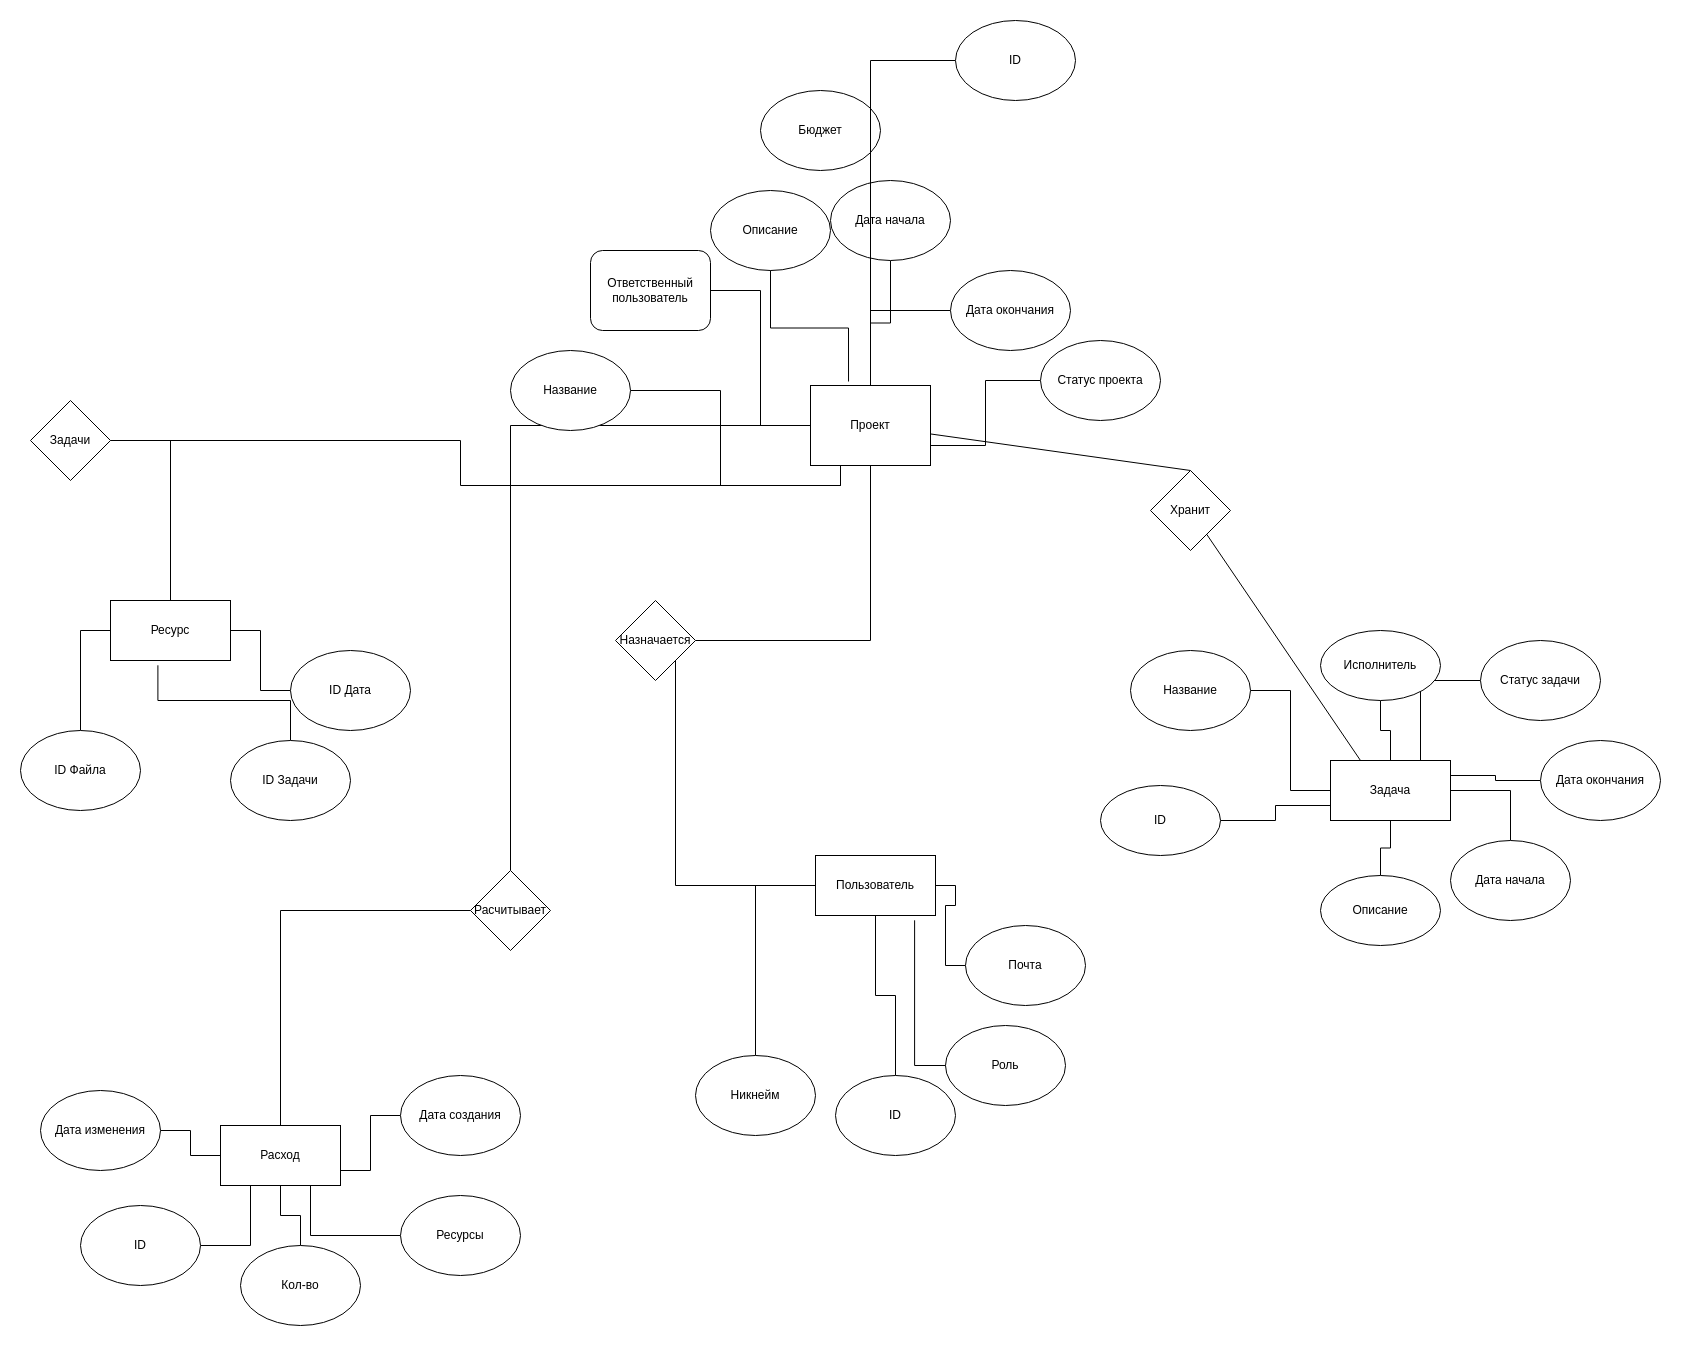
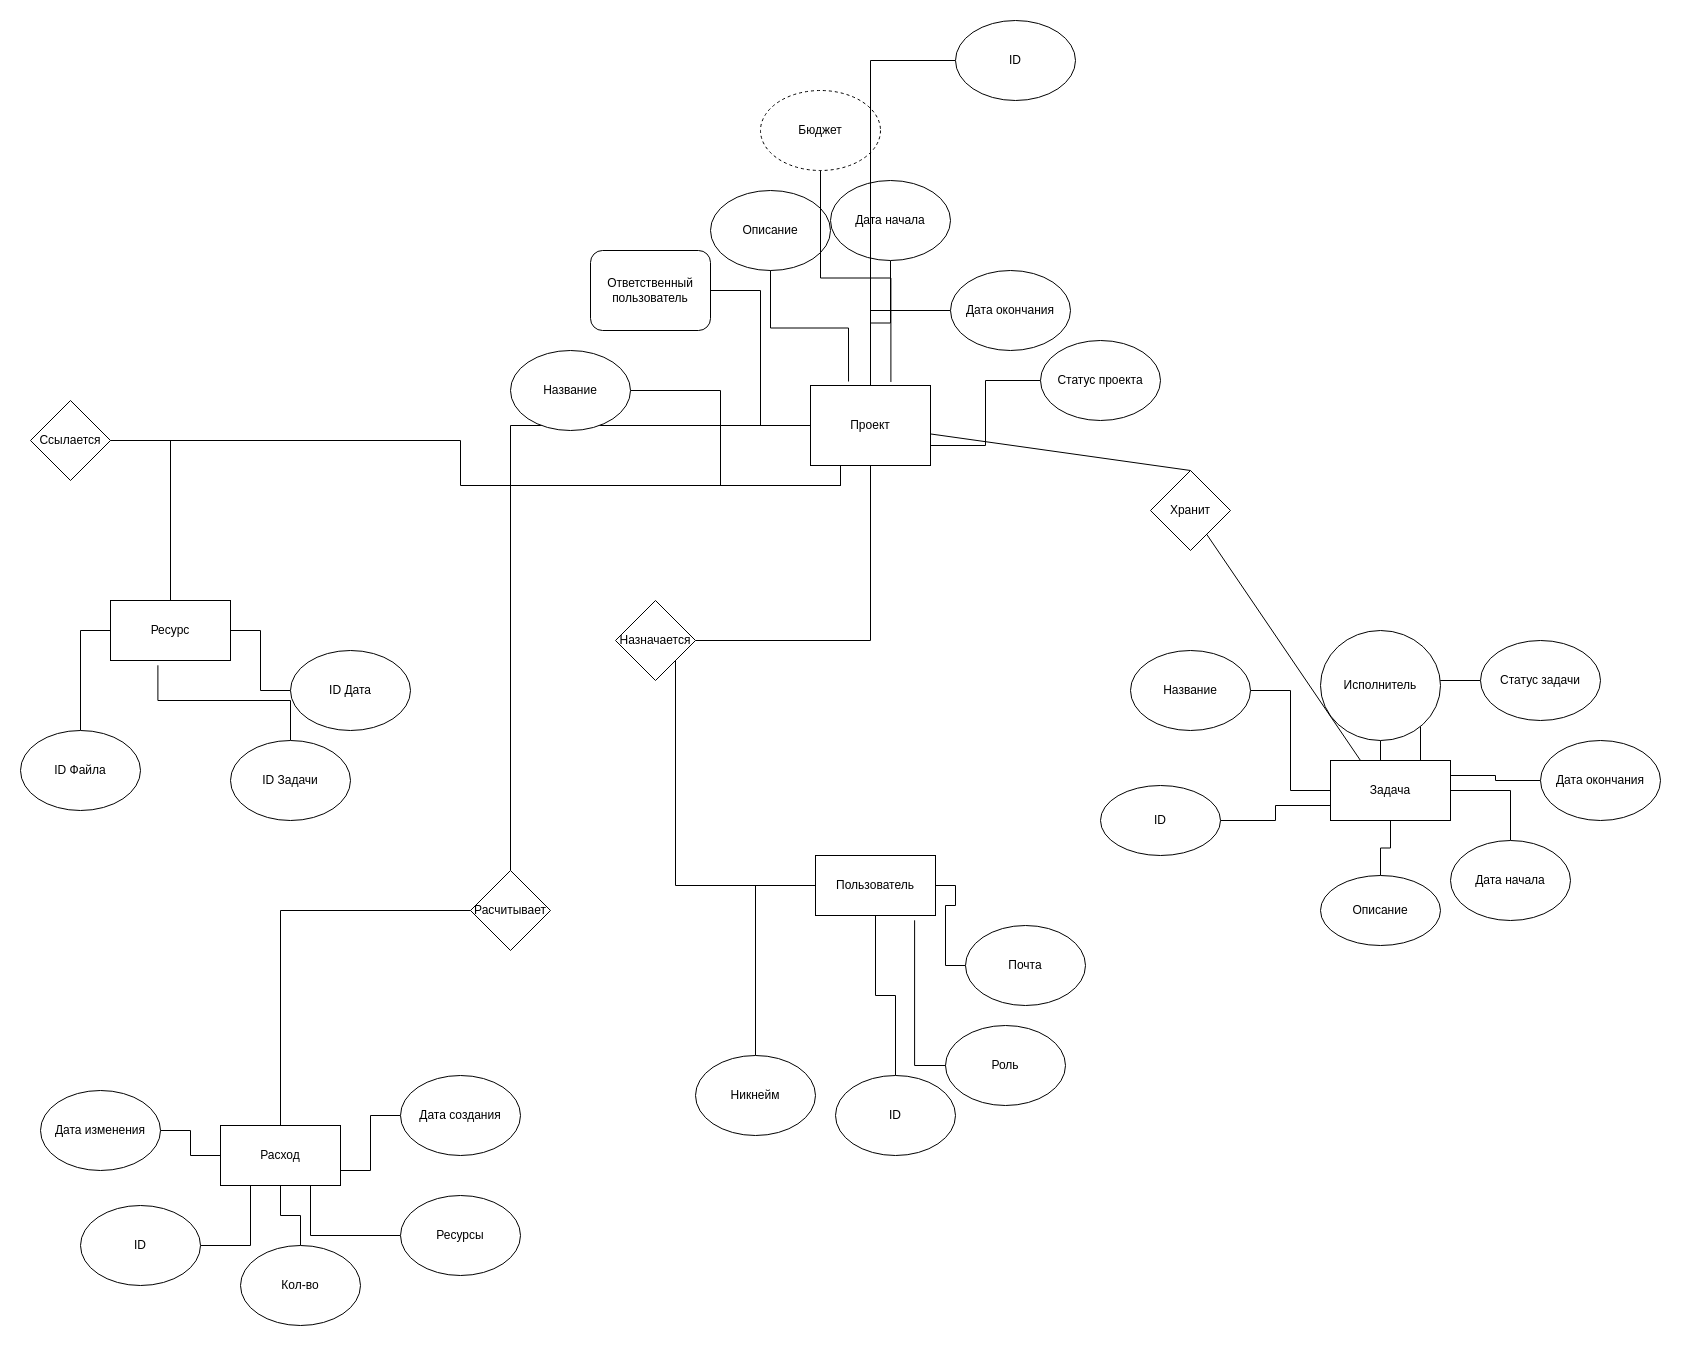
node "Бюджет": style solid -> dashed
edge "Бюджет" -- "Проект": added
node "Задачи": label "Задачи" -> "Ссылается"
node "Исполнитель": size 120x70 -> 120x110
